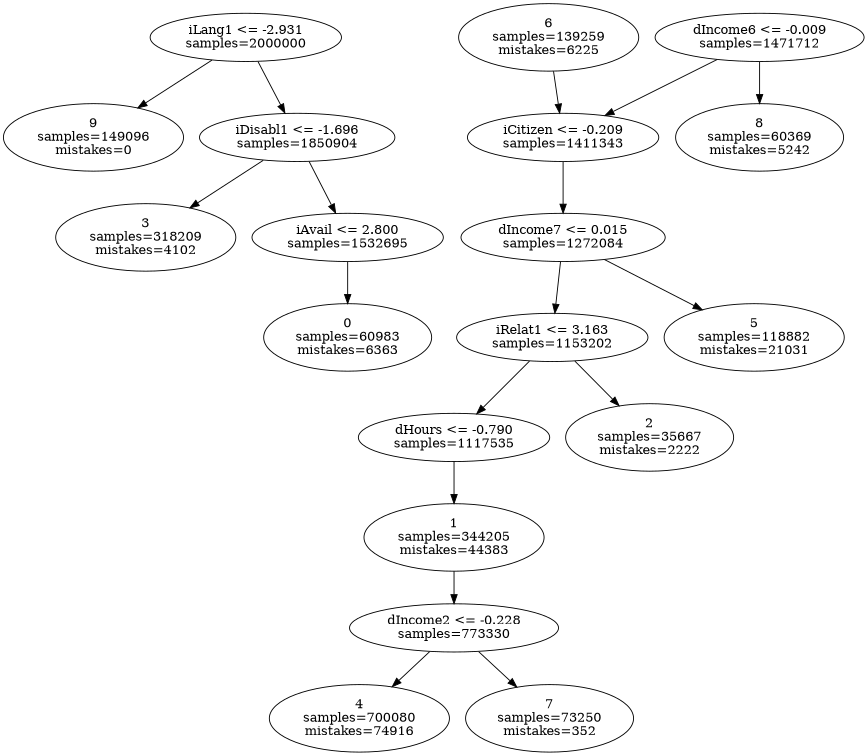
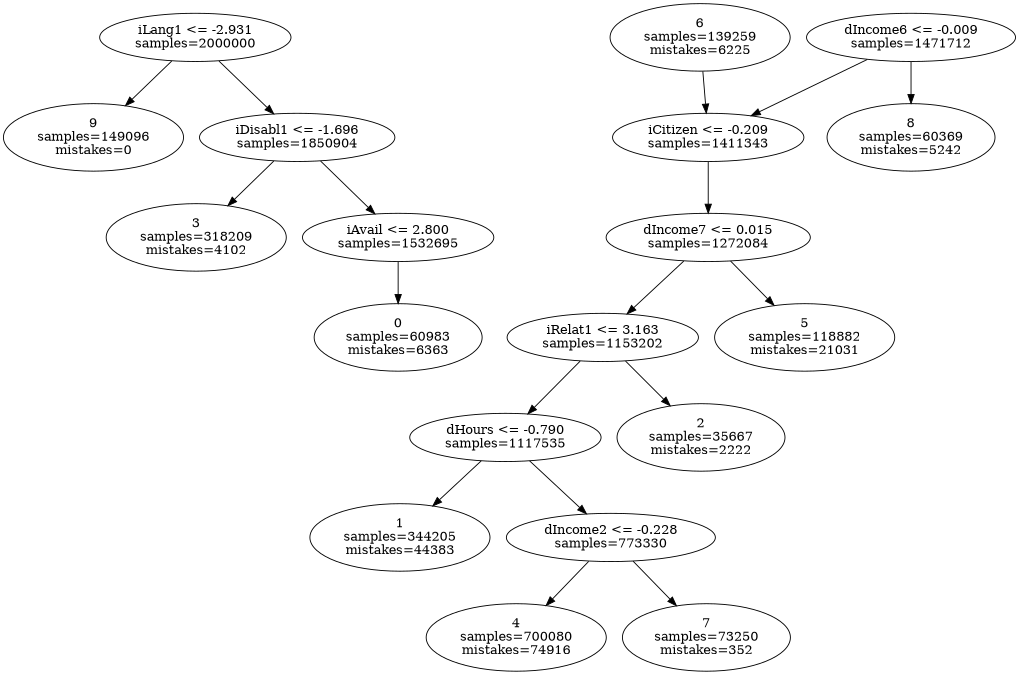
edge "1 samples=344205 mistakes=44383" -> "dIncome2 <= -0.228 samples=773330": now "dHours <= -0.790 samples=1117535" -> "dIncome2 <= -0.228 samples=773330"
